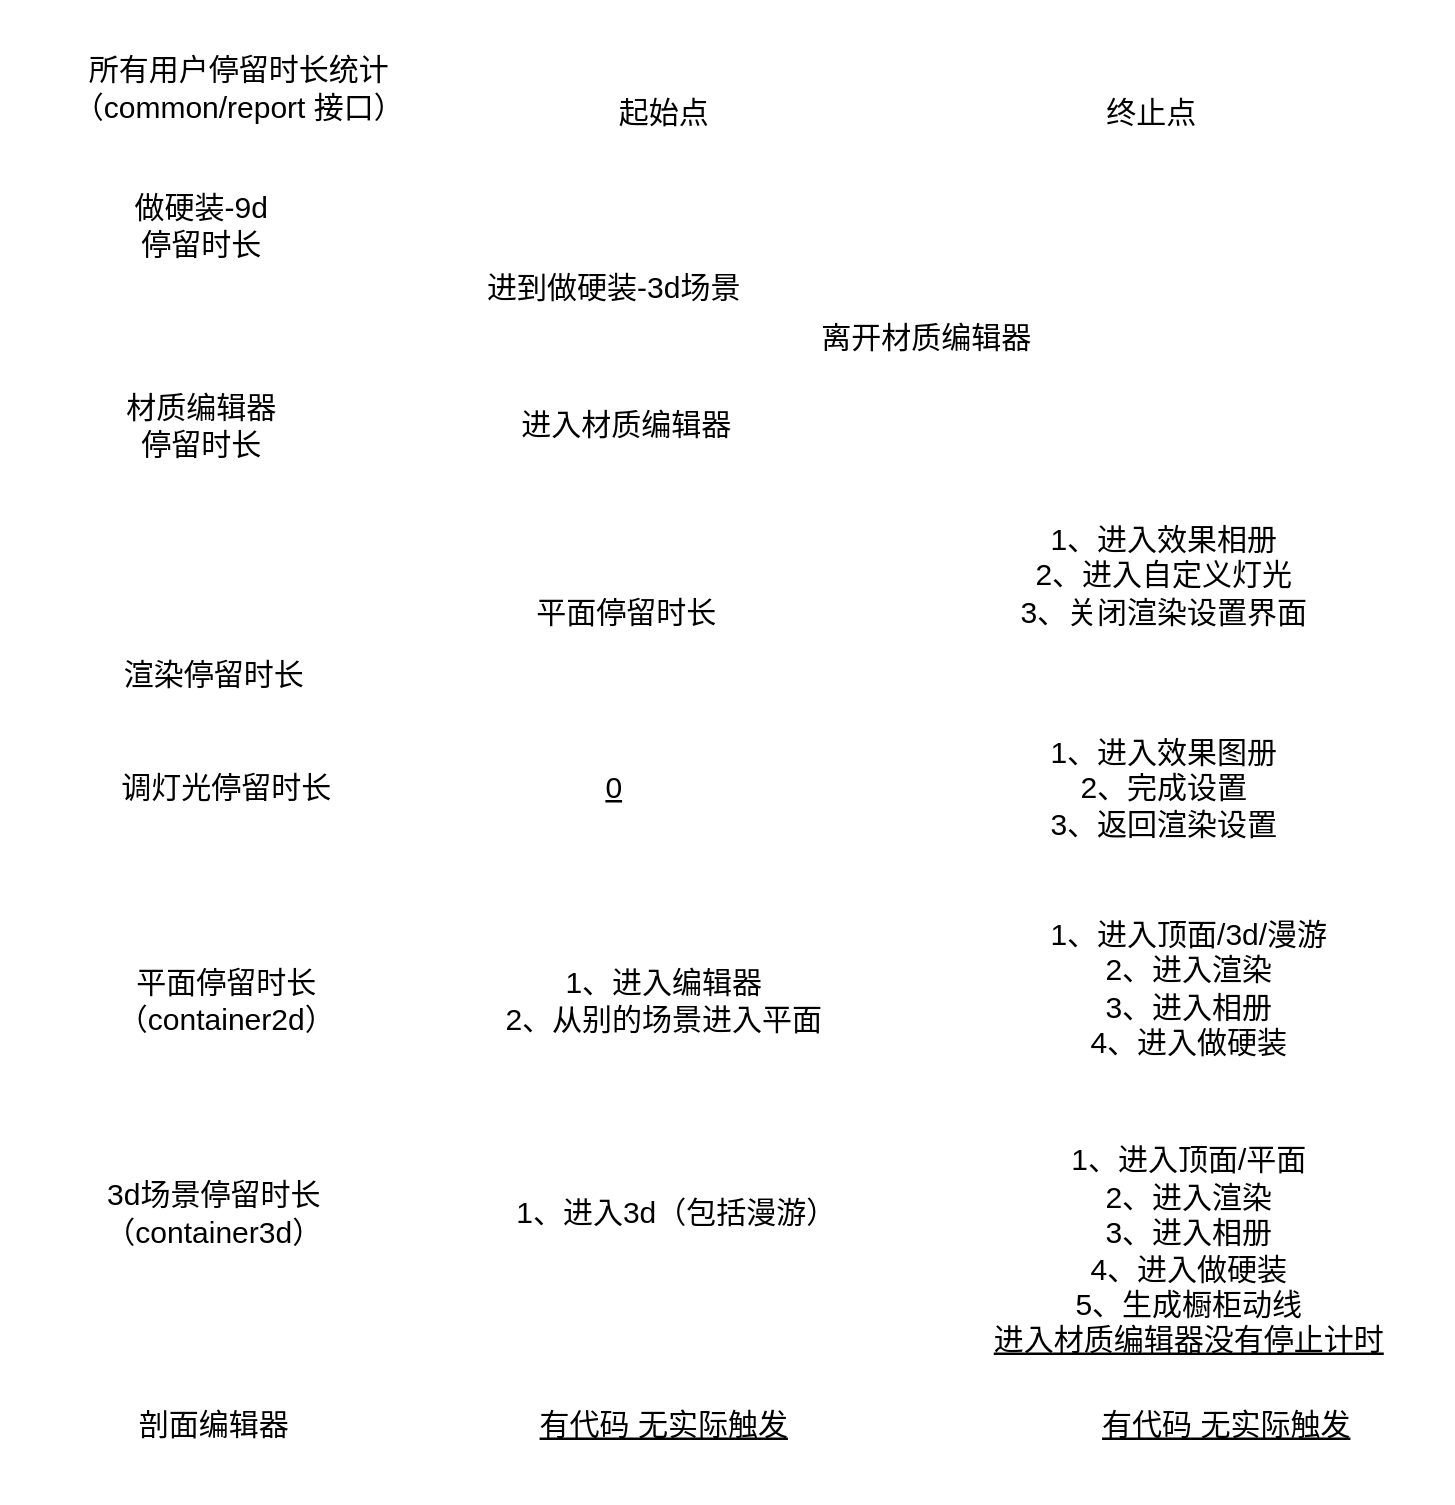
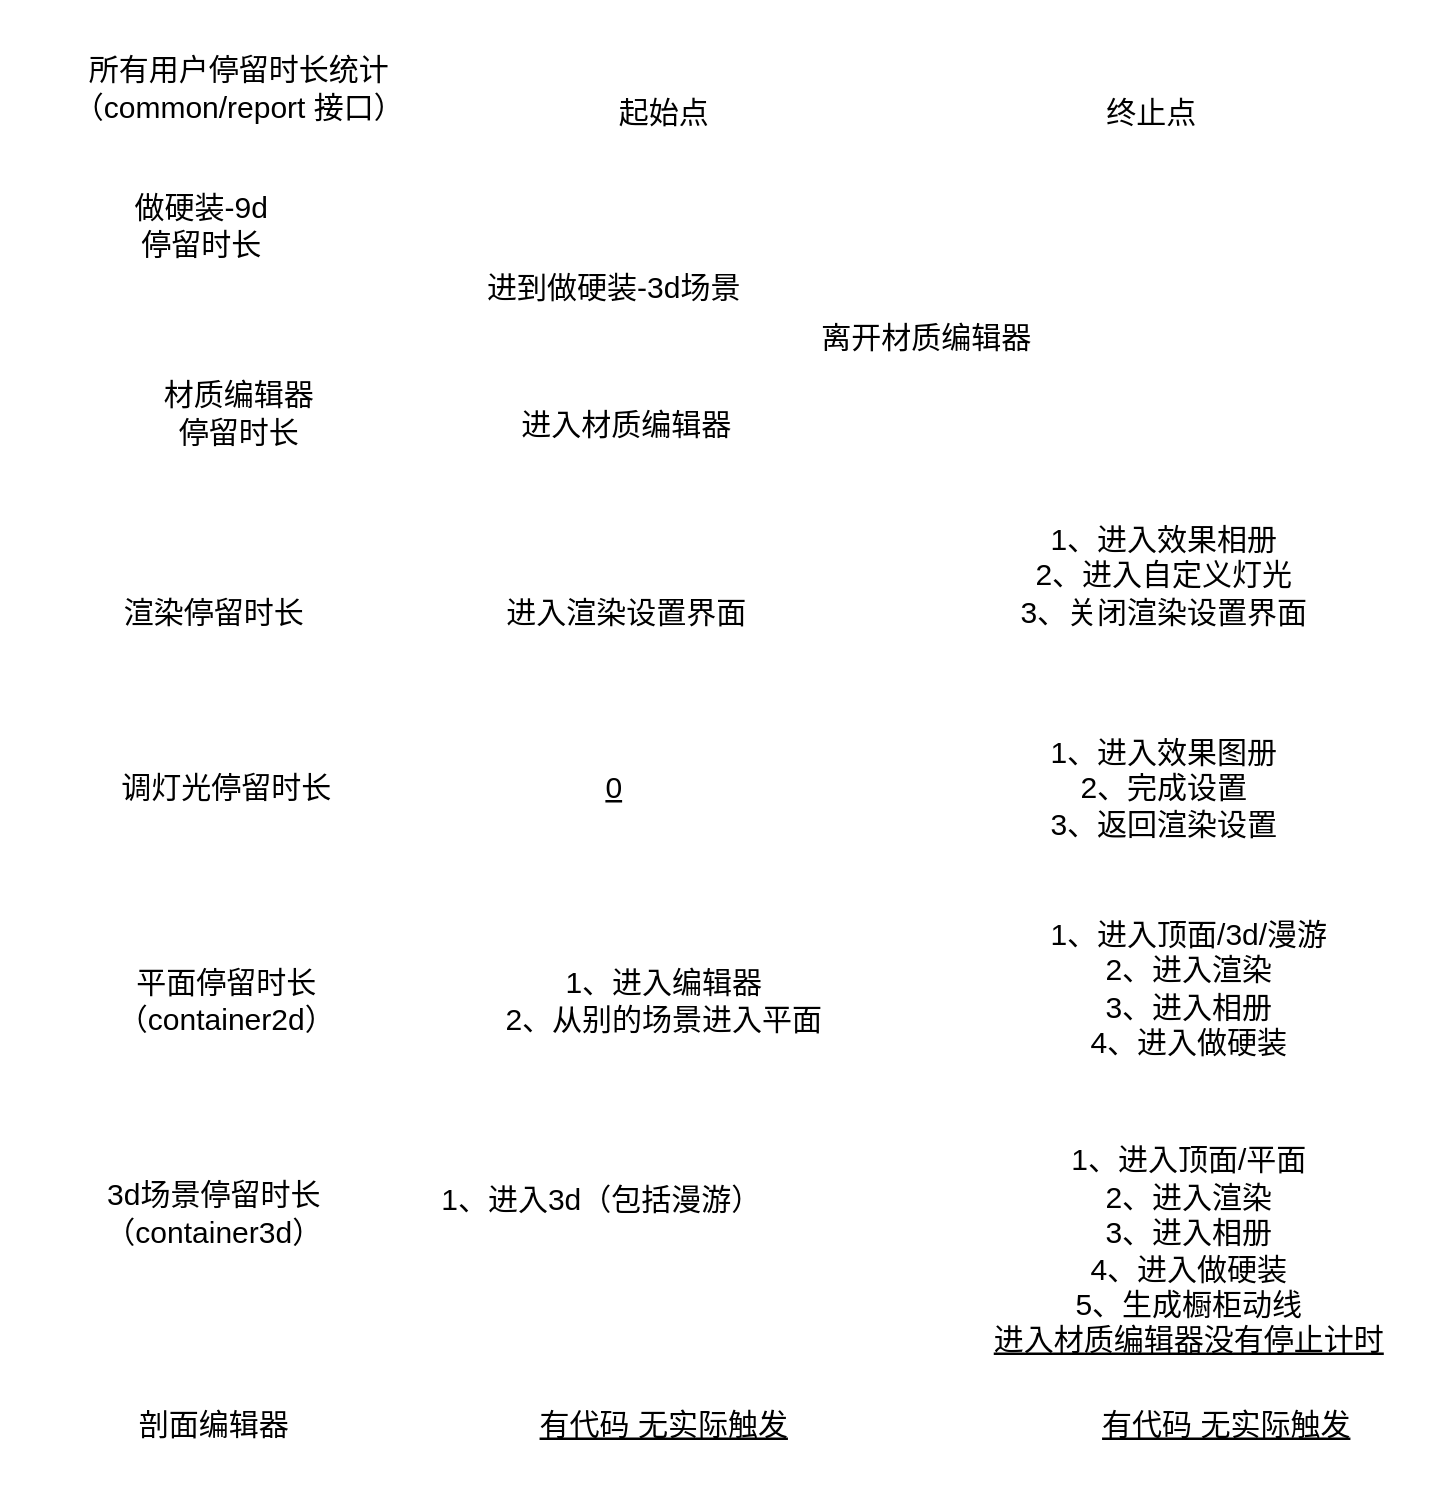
node "材质编辑器 停留时长": moved (201, 426) -> (239, 414)
node "平面停留时长": label "平面停留时长" -> "进入渲染设置界面"
node "渲染停留时长": moved (214, 676) -> (214, 614)
node "1、进入3d（包括漫游）": moved (676, 1214) -> (601, 1201)
